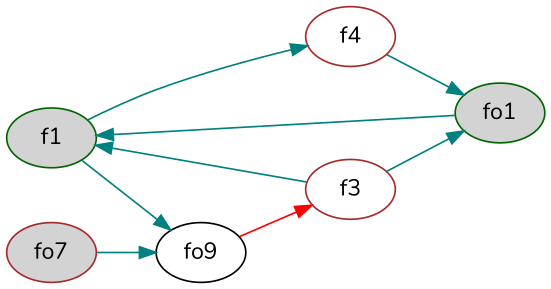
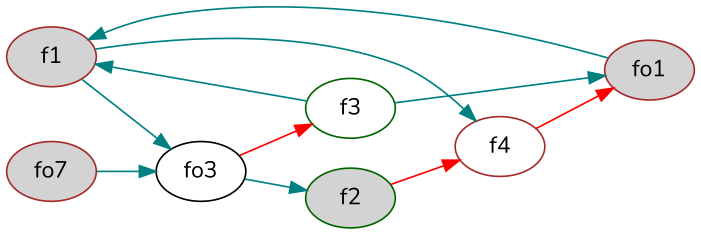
edge "f4" -> "fo1": color teal -> red
node "fo1": color darkgreen -> brown
node "f1": color darkgreen -> brown
node "f3": color brown -> darkgreen
node "f2": added
node "fo9": label "fo9" -> "fo3"
